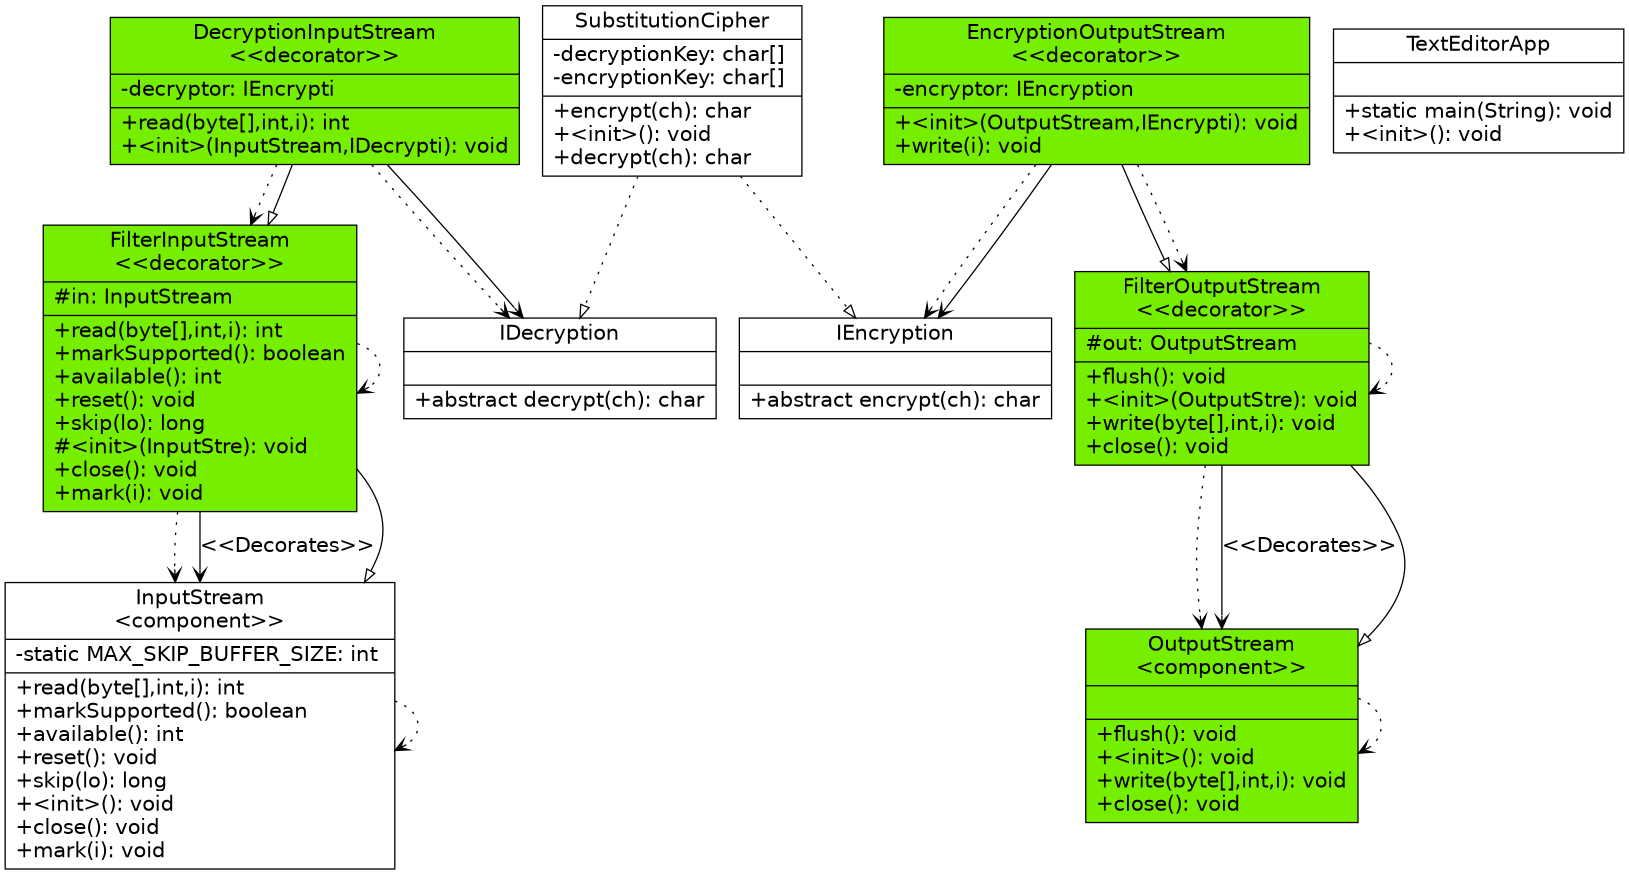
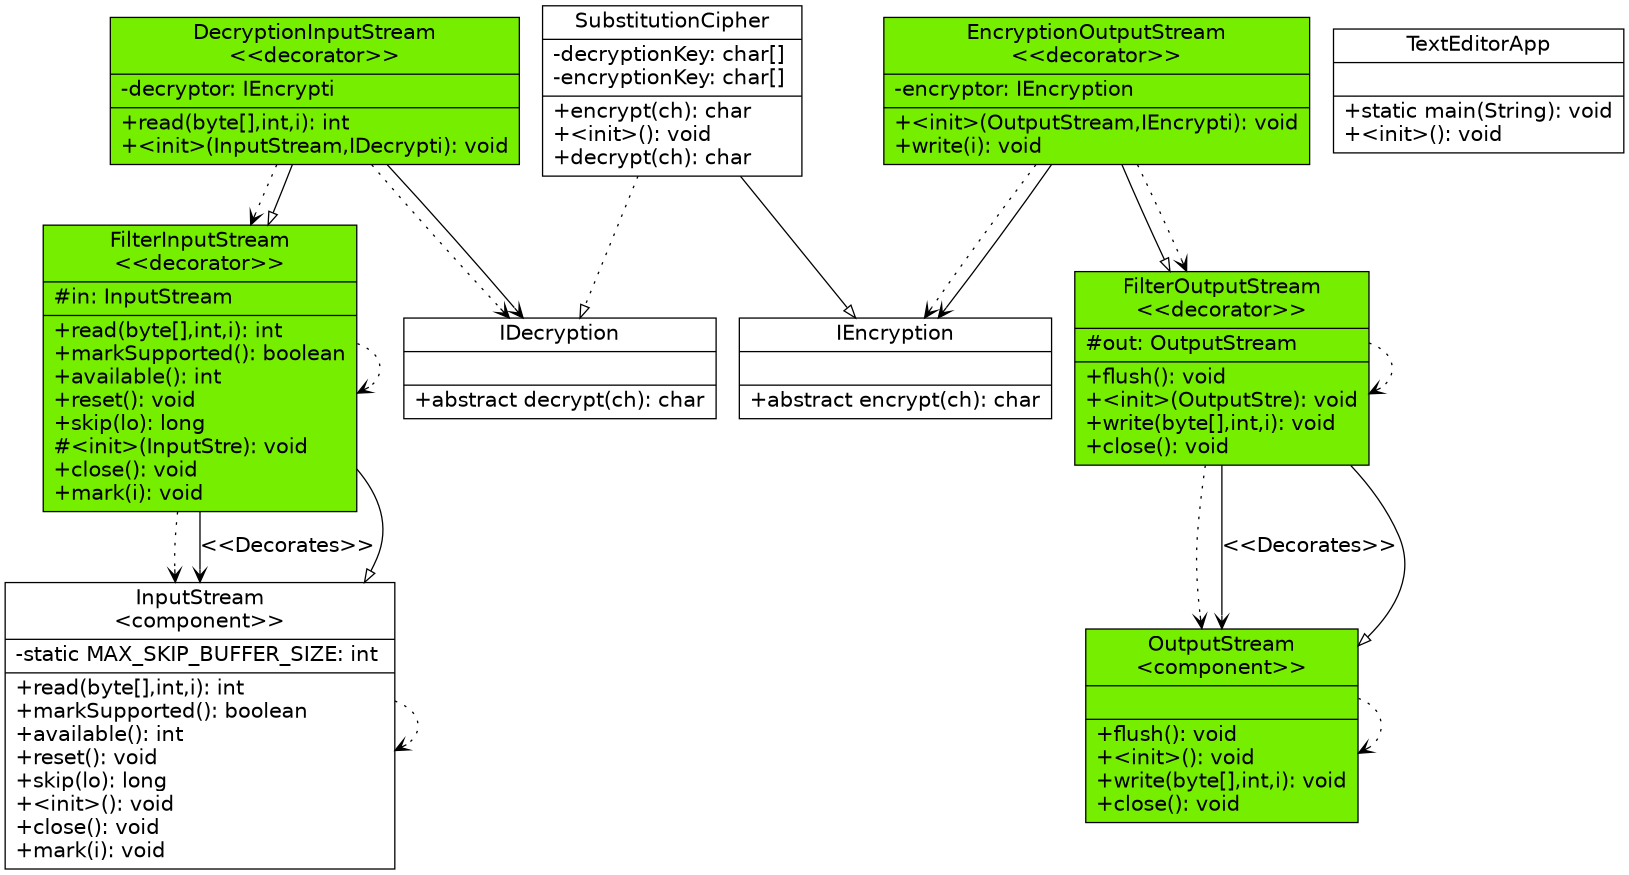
edge "SubstitutionCipher" -> "IEncryption": style dotted -> solid
